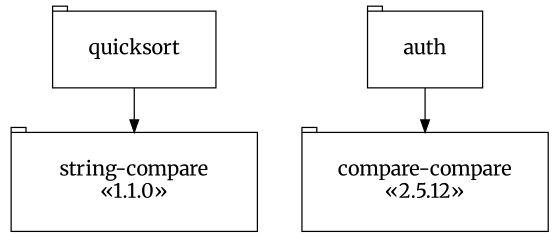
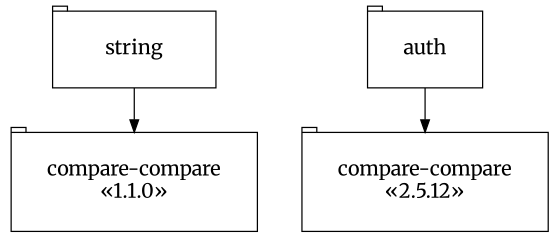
node "quicksort": label "quicksort" -> "string"
node "string-compare «1.1.0»": label "string-compare «1.1.0»" -> "compare-compare «1.1.0»"
